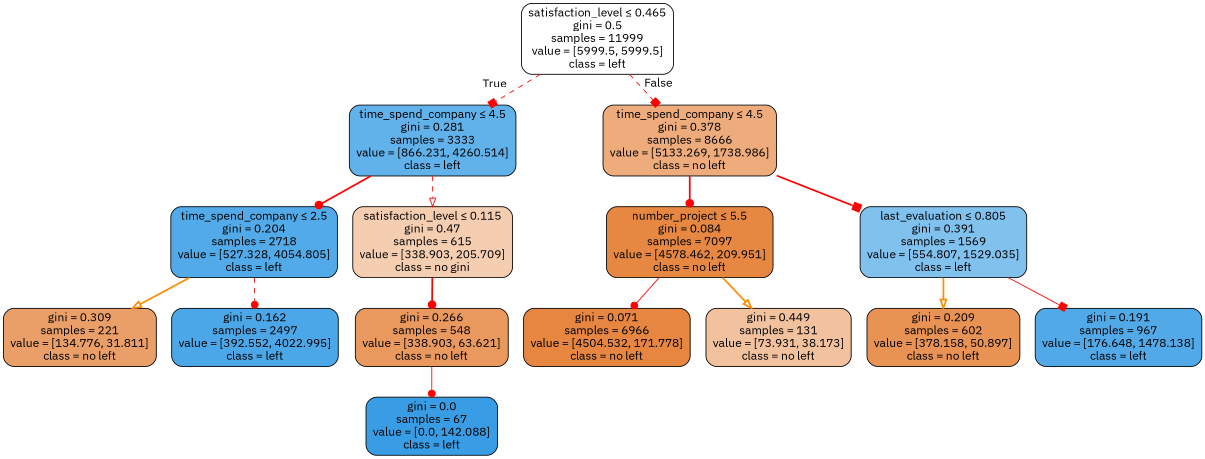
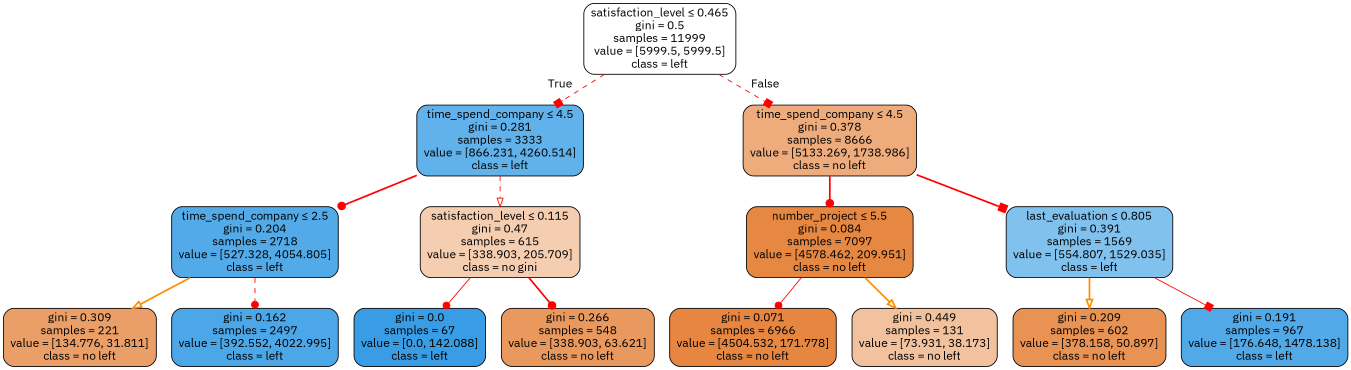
edge "gini = 0.266" -> "gini = 0.0": now "satisfaction_level ≤ 0.115" -> "gini = 0.0"
